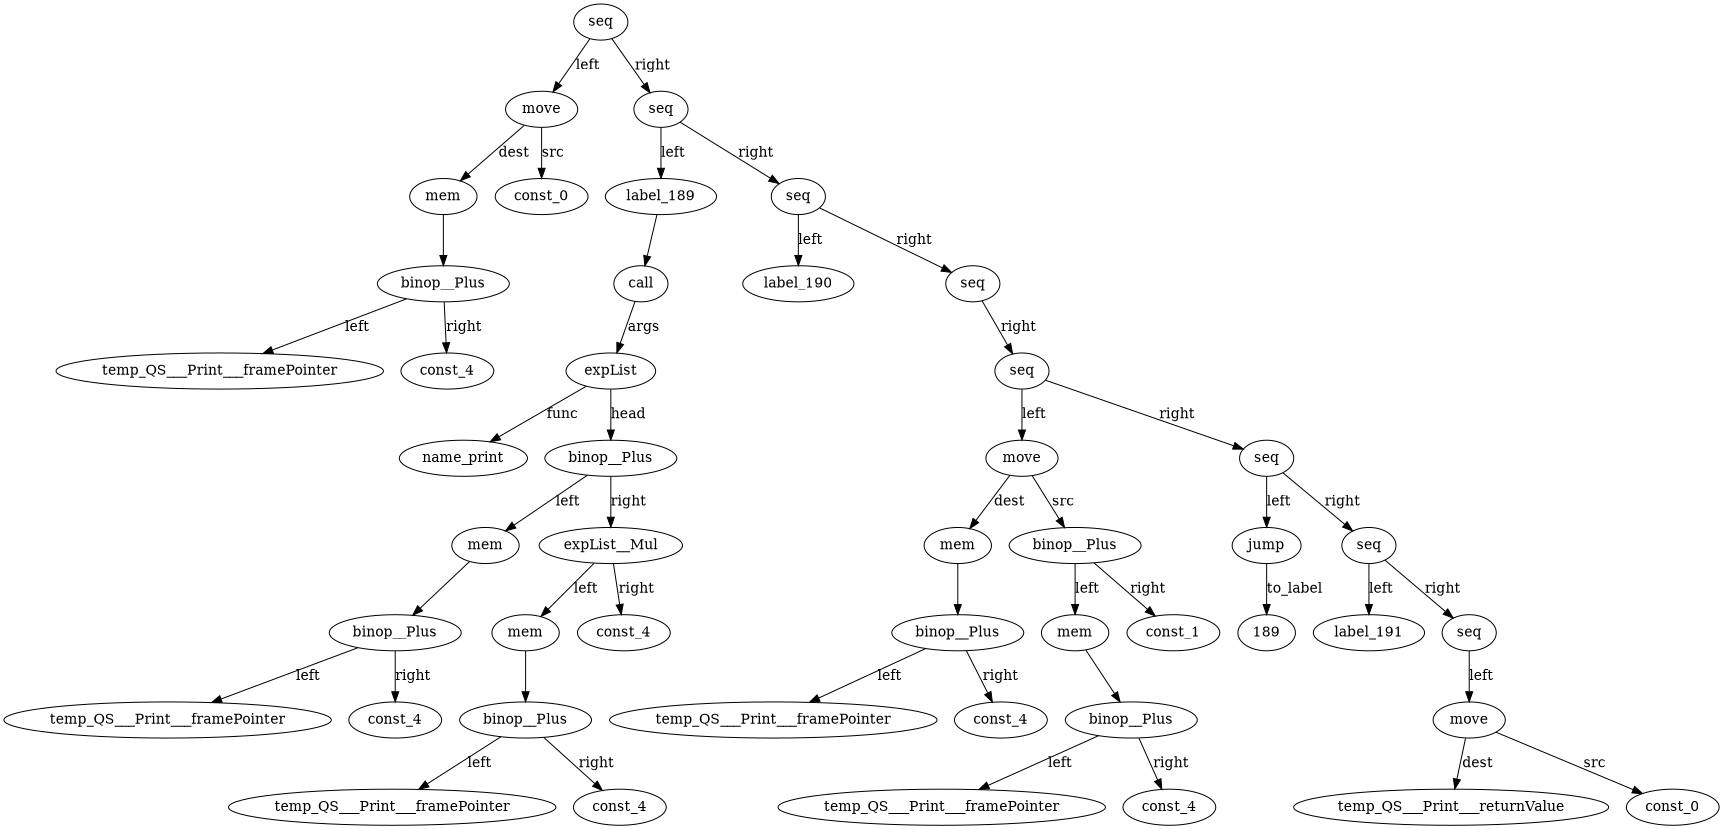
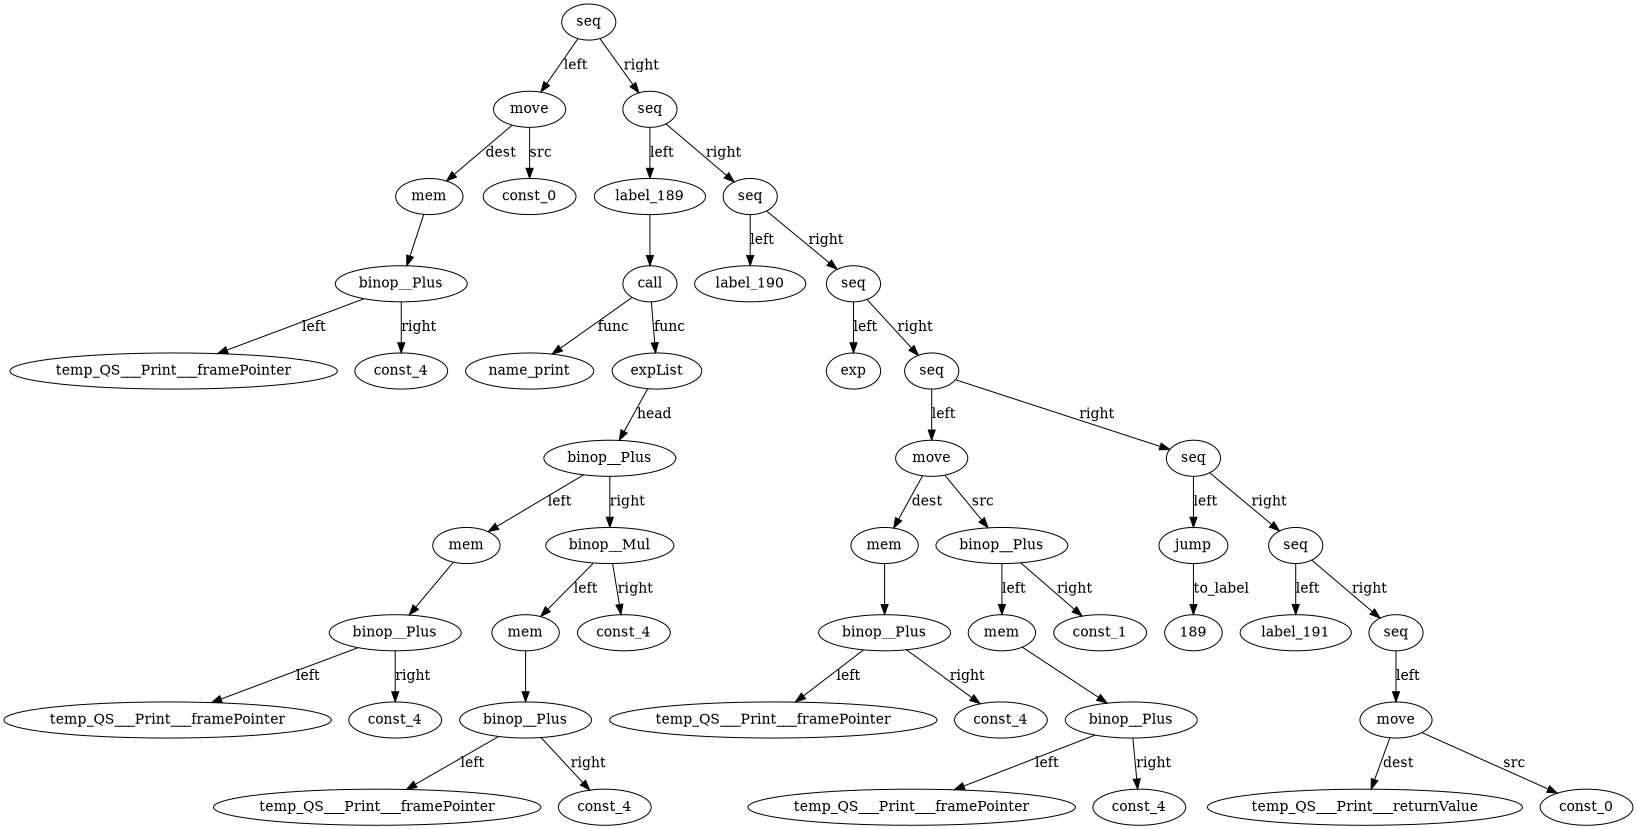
edge "call" -> "expList": label "args" -> "func"
node "exp": added
edge "expList" -> "name_print": now "call" -> "name_print"
node "expList__Mul": label "expList__Mul" -> "binop__Mul"
